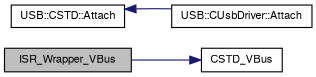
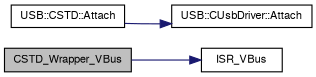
edge "USB::CUsbDriver::Attach" -> "USB::CSTD::Attach": reversed
node "ISR_Wrapper_VBus": label "ISR_Wrapper_VBus" -> "CSTD_Wrapper_VBus"
node "CSTD_VBus": label "CSTD_VBus" -> "ISR_VBus"
